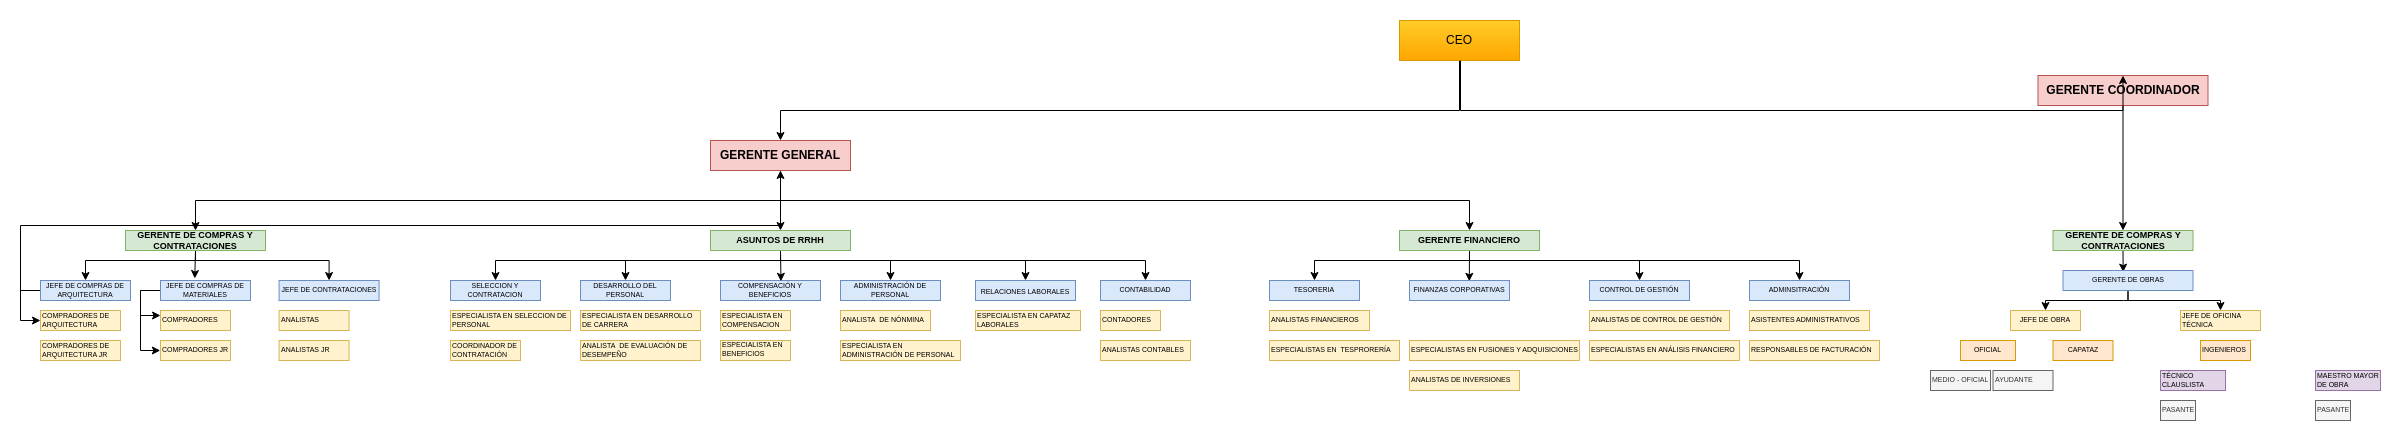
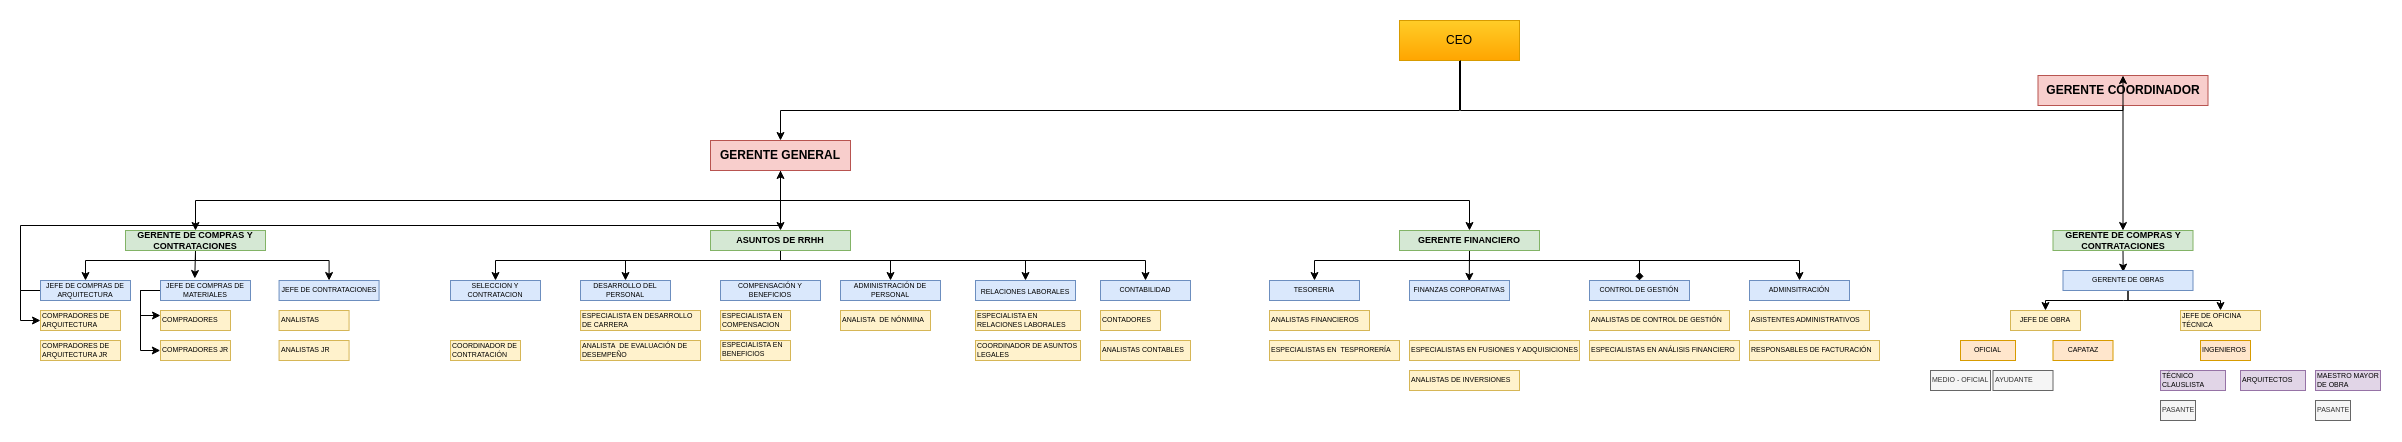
edge "ASUNTOS DE RRHH" -> "COMPENSACIÓN Y BENEFICIOS": removed
edge "GERENTE FINANCIERO" -> "CONTROL DE GESTIÓN": arrowhead classic -> diamond
node "ESPECIALISTA EN SELECCION DE PERSONAL": removed
node "ESPECIALISTA EN CAPATAZ LABORALES": label "ESPECIALISTA EN CAPATAZ LABORALES" -> "ESPECIALISTA EN RELACIONES LABORALES"
node "ESPECIALISTA EN ADMINISTRACIÓN DE PERSONAL": removed
node "COORDINADOR DE ASUNTOS LEGALES": added
node "ARQUITECTOS": added
